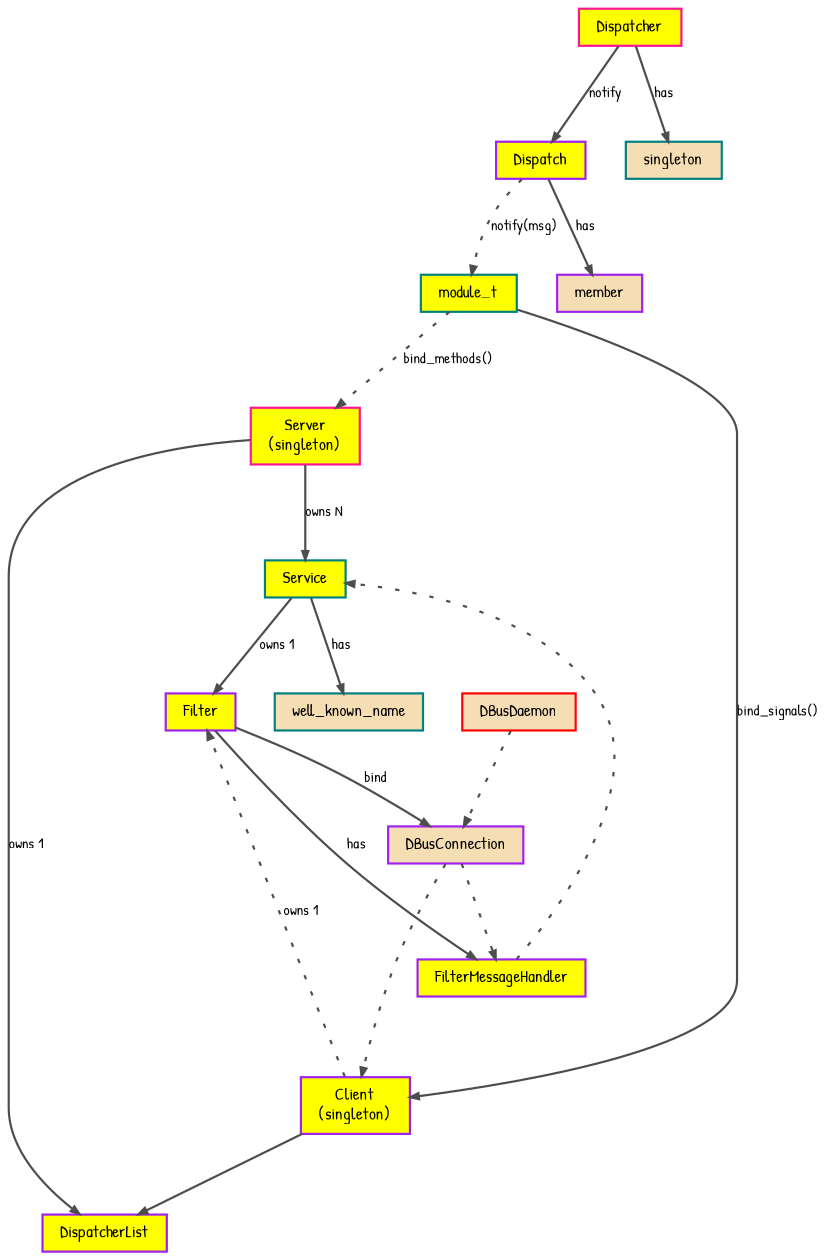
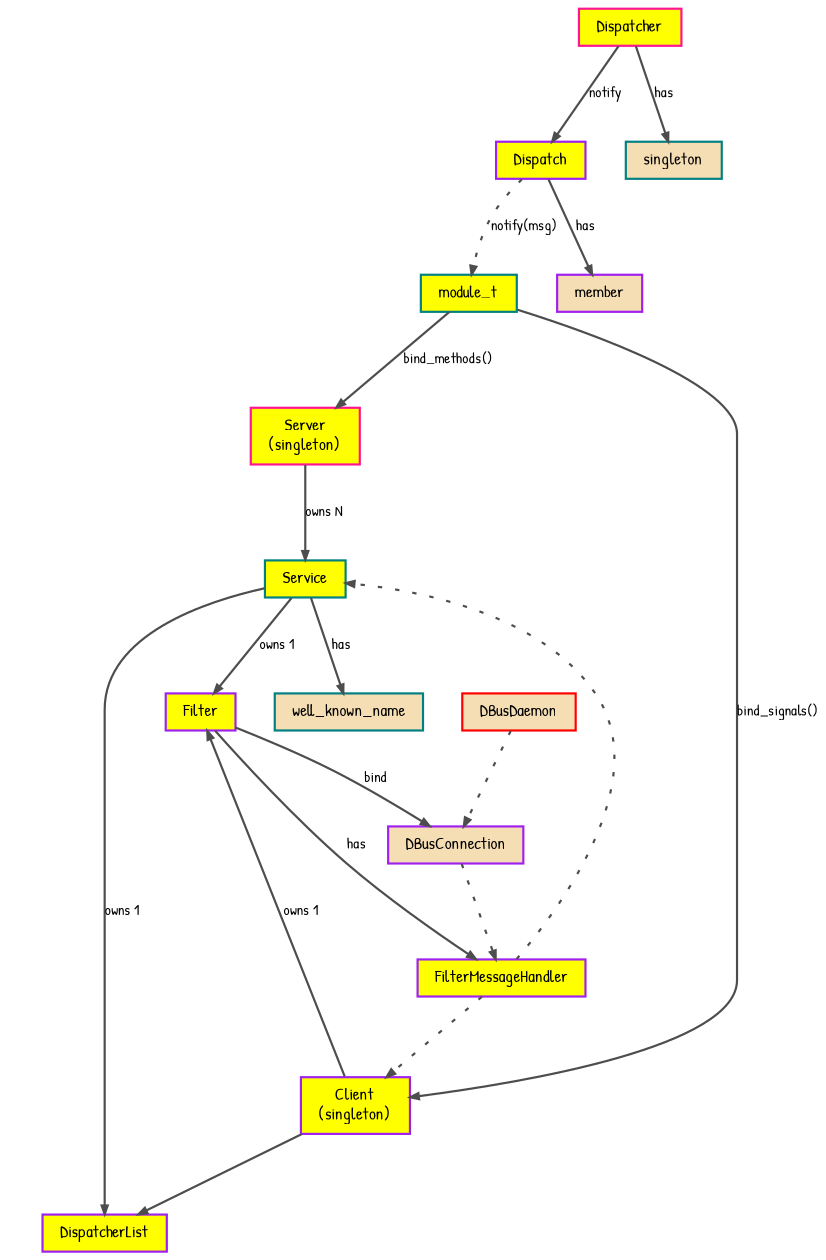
edge "module_t" -> "Server (singleton)": style dotted -> solid
edge "Server (singleton)" -> "DispatcherList": now "Service" -> "DispatcherList"
edge "Client (singleton)" -> "Filter": style dotted -> solid
edge "DBusConnection" -> "Client (singleton)": now "FilterMessageHandler" -> "Client (singleton)"
